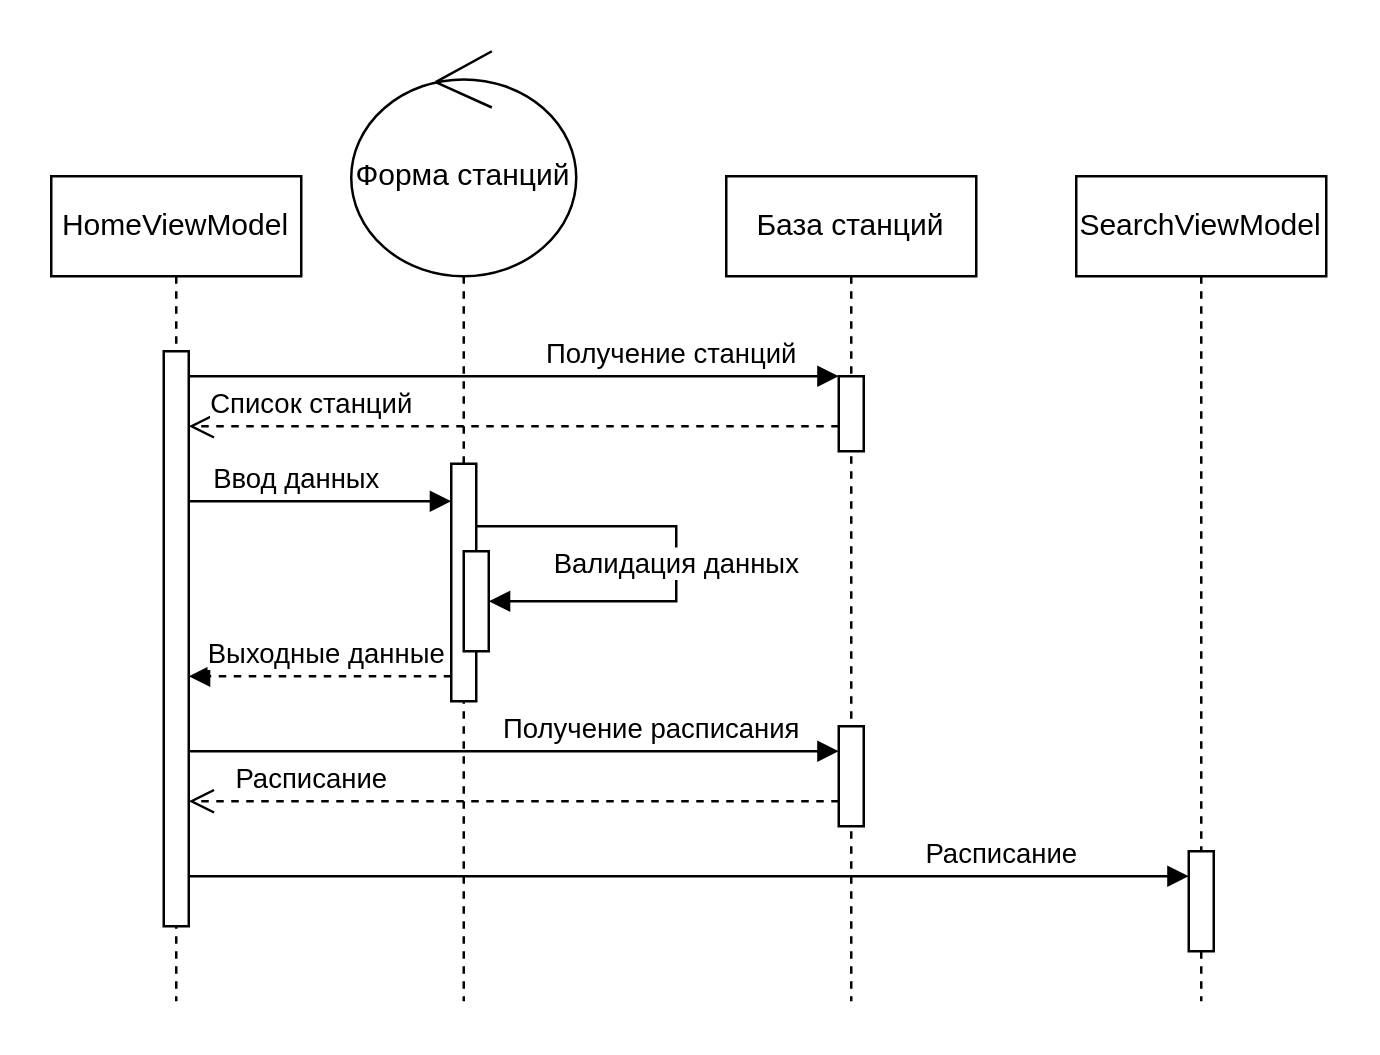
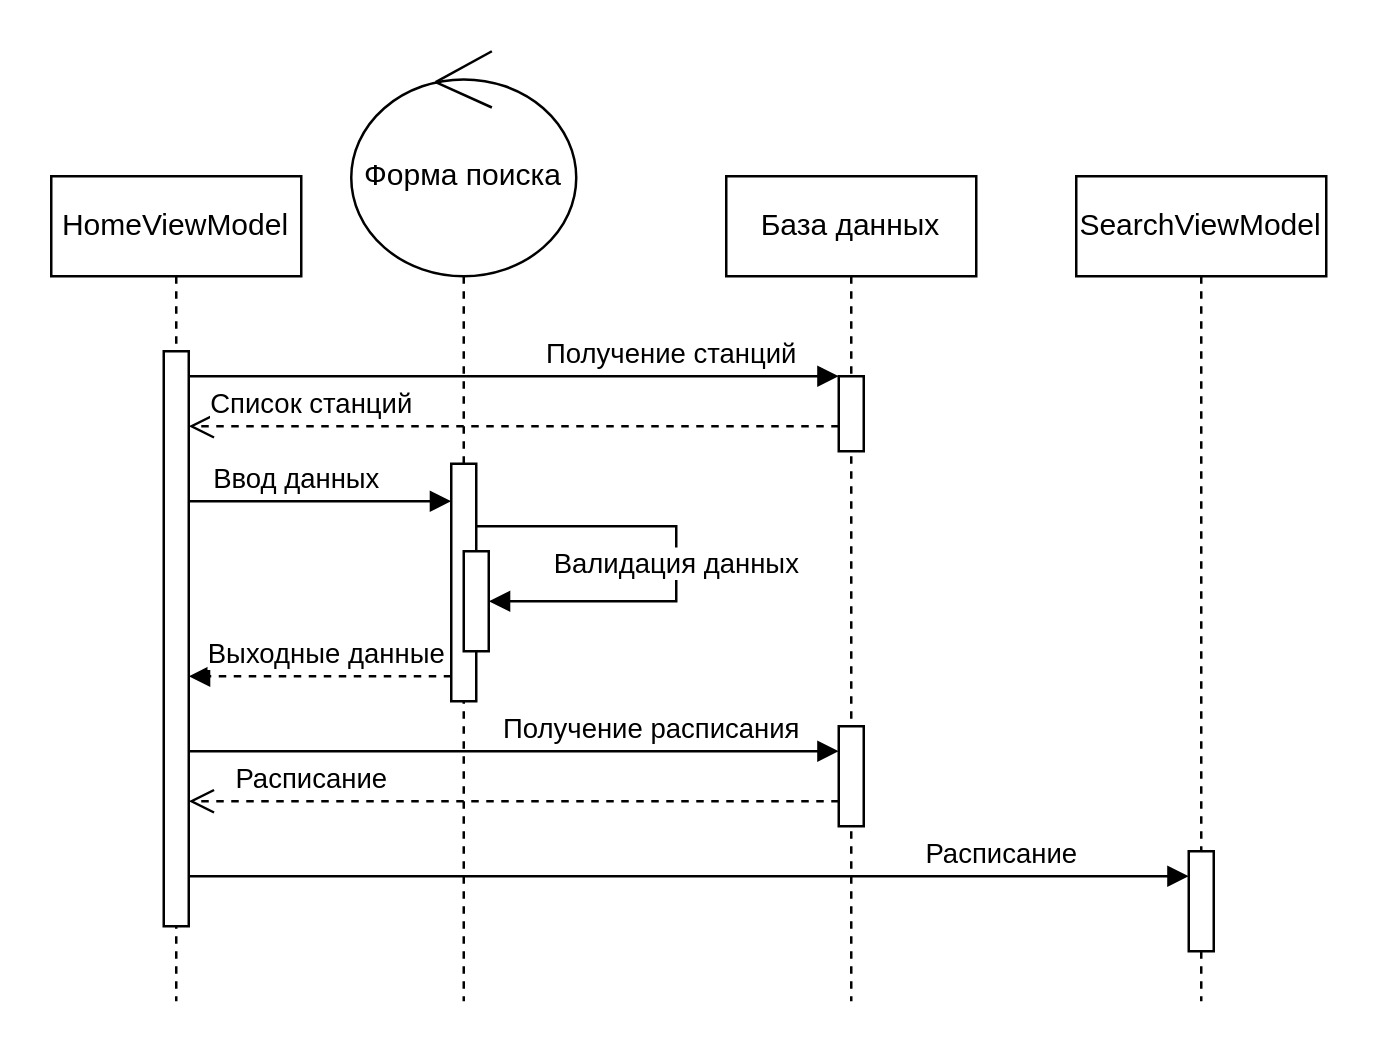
node "Форма станций": label "Форма станций" -> "Форма поиска"
node "База станций": label "База станций" -> "База данных"
